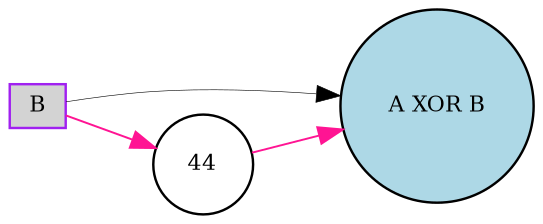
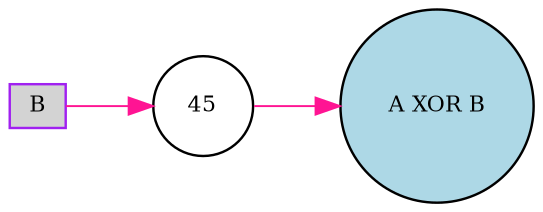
edge "B" -> "A XOR B": removed
node "44": label "44" -> "45"
